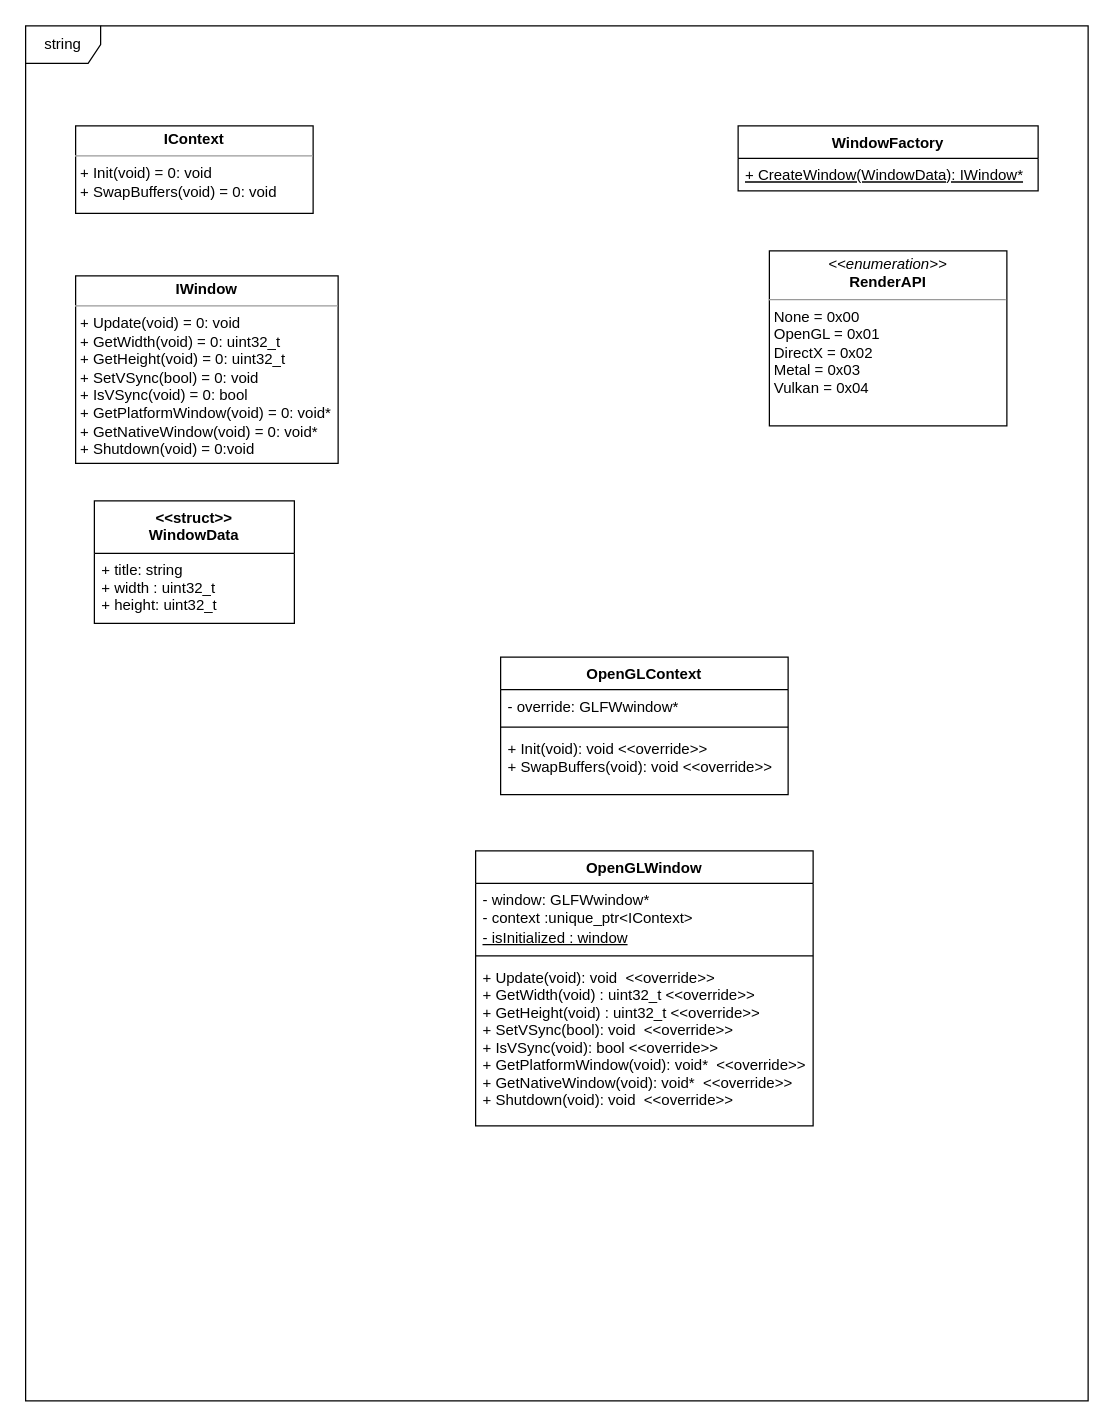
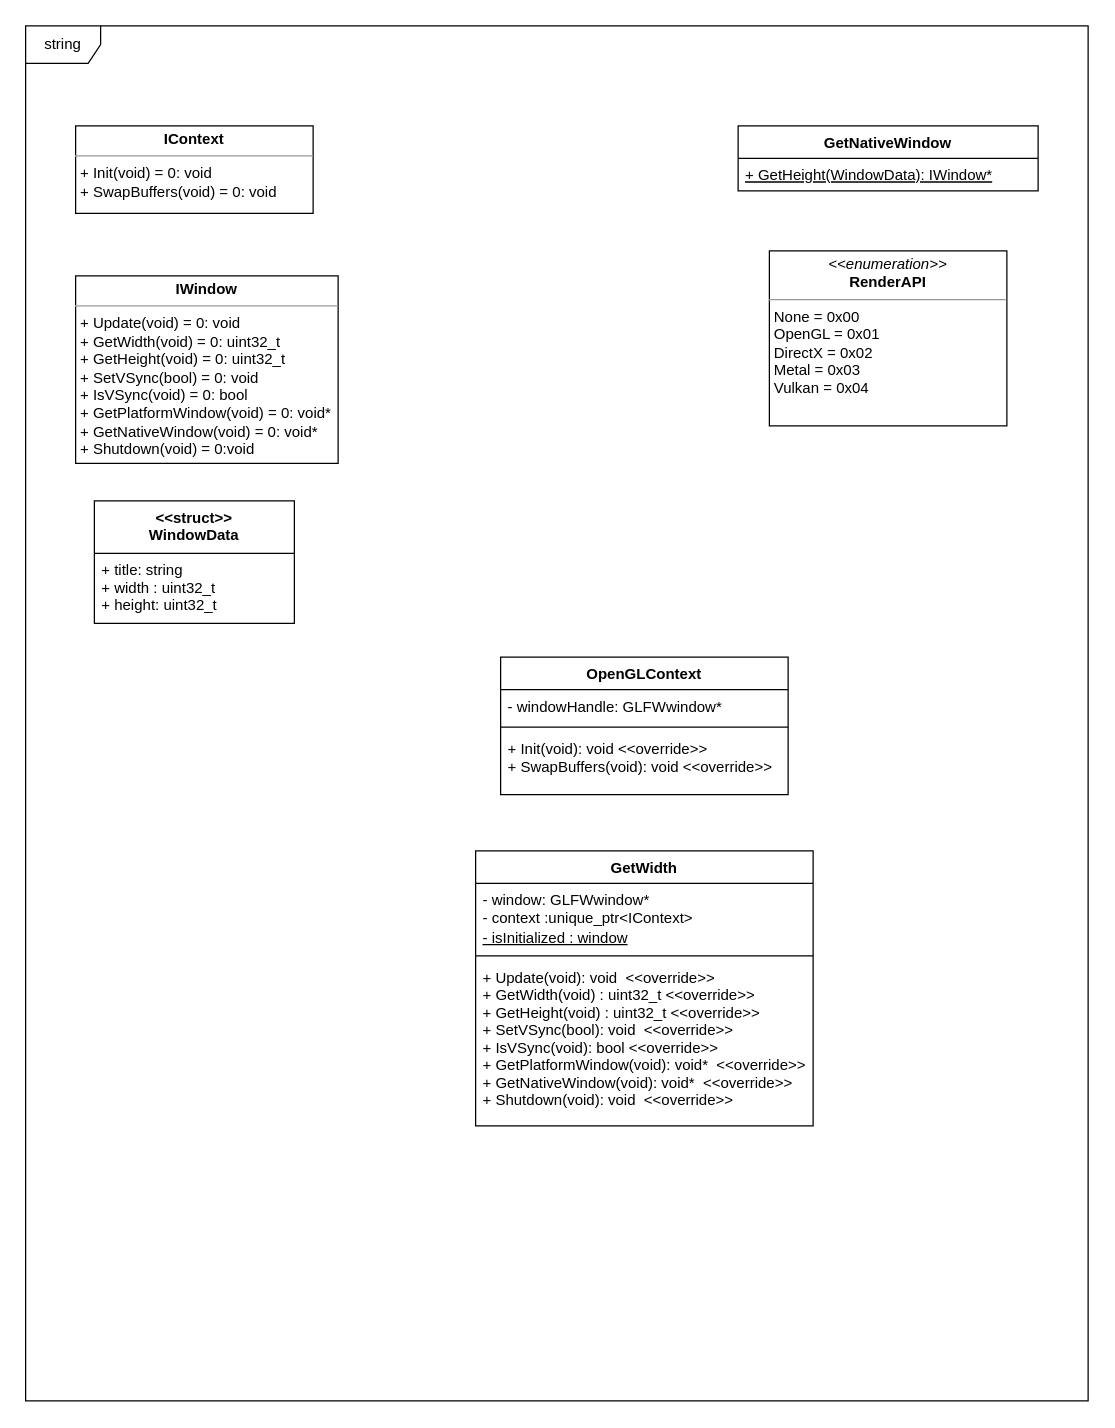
node "WindowFactory": label "WindowFactory" -> "GetNativeWindow"
node "+ CreateWindow(WindowData): IWindow*": label "+ CreateWindow(WindowData): IWindow*" -> "+ GetHeight(WindowData): IWindow*"
node "- override: GLFWwindow*": label "- override: GLFWwindow*" -> "- windowHandle: GLFWwindow*"
node "OpenGLWindow": label "OpenGLWindow" -> "GetWidth"
